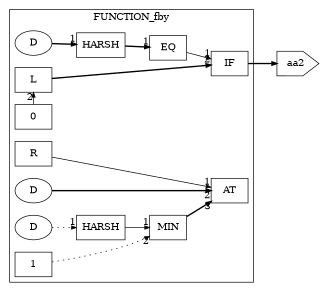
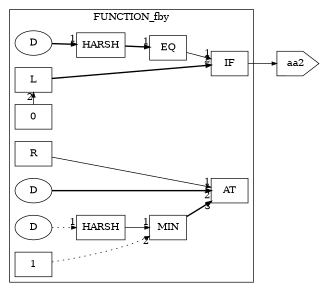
edge "IF" -> "aa2": style bold -> solid
